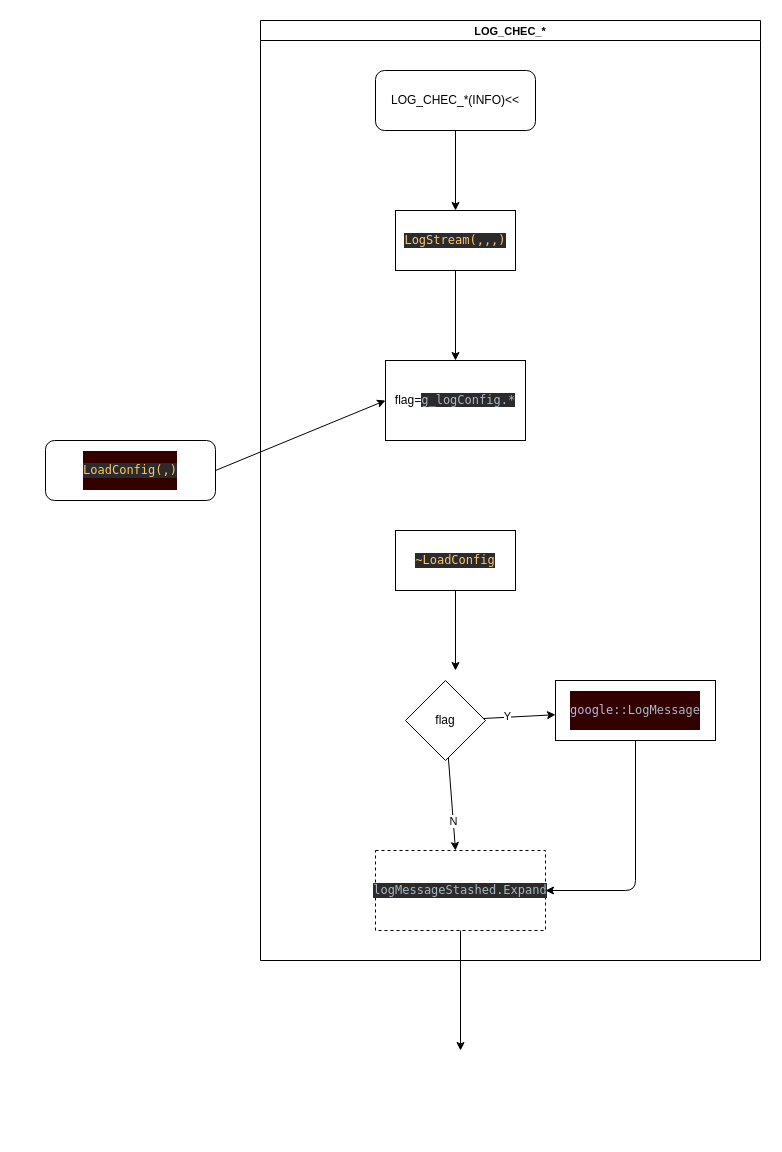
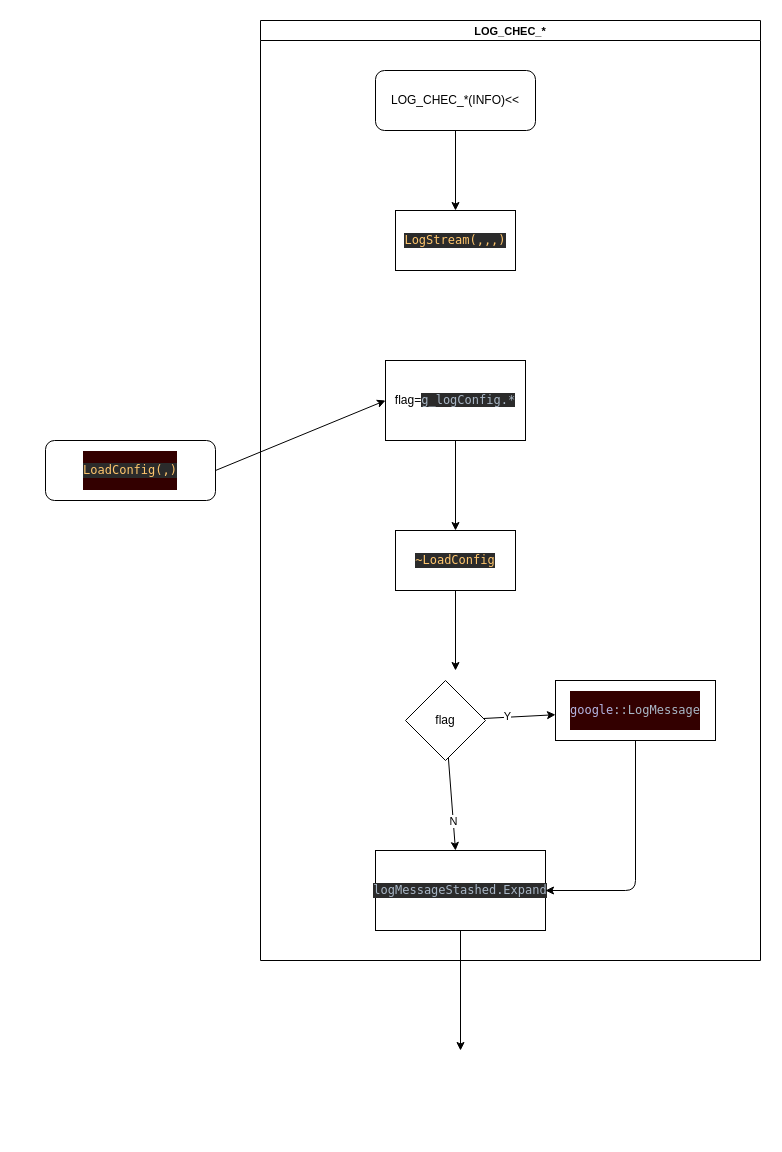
edge "LogStream(,,,)" -> "flag=g_logConfig.*": removed
edge "flag=g_logConfig.*" -> "~LoadConfig": added
node "logMessageStashed.Expand": style dashed -> solid
